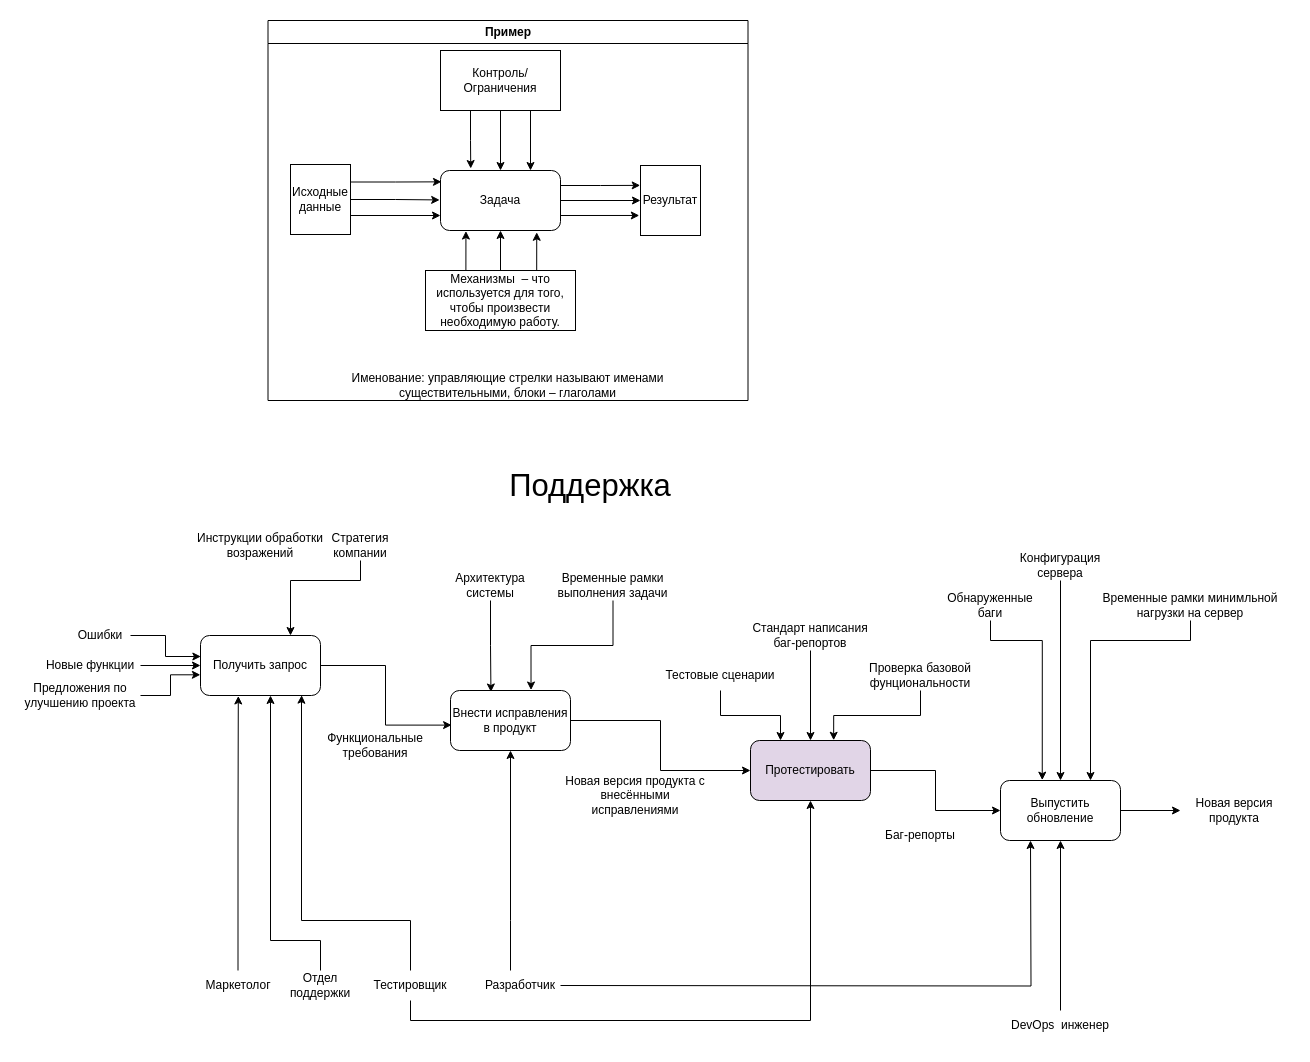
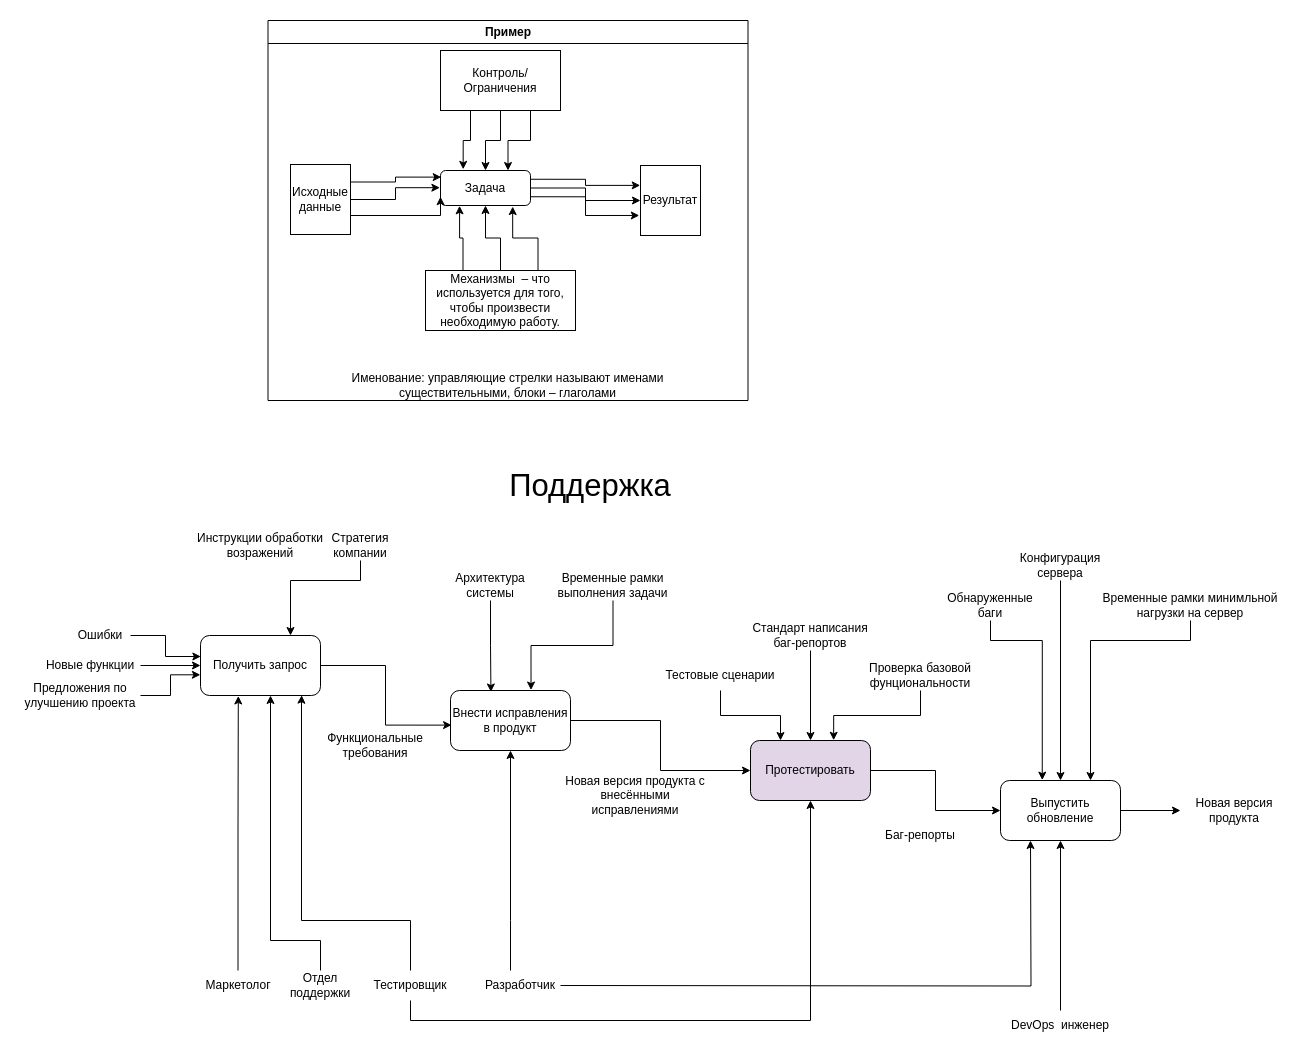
node "Задача": size 120x60 -> 90x35
